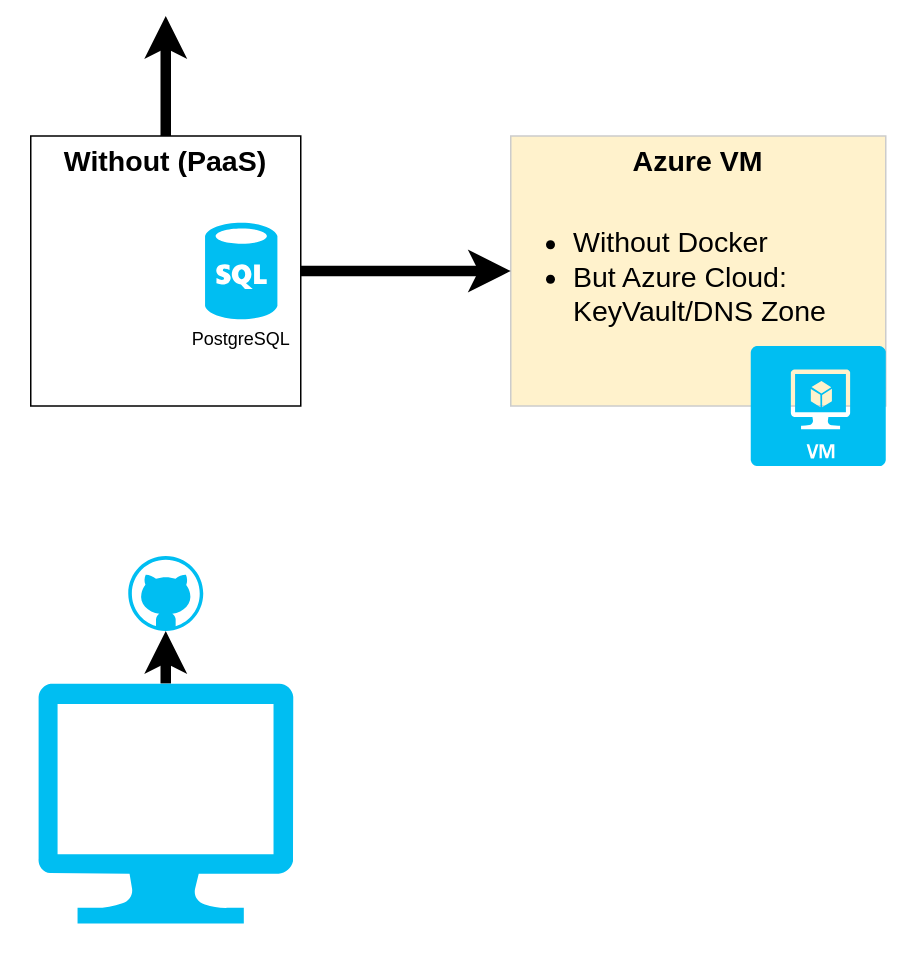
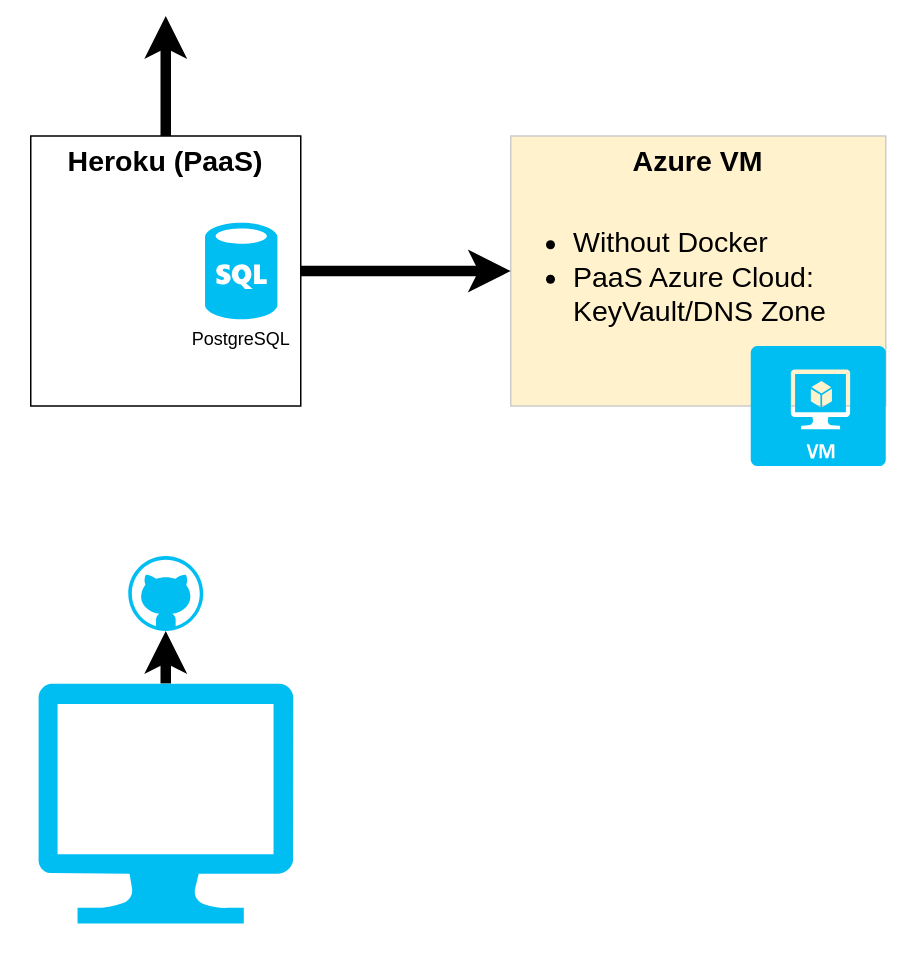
node "Without (PaaS)": label "Without (PaaS)" -> "Heroku (PaaS)"
node "Without Docker But Azure Cloud: KeyVault/DNS Zone": label "Without Docker But Azure Cloud: KeyVault/DNS Zone" -> "Without Docker PaaS Azure Cloud: KeyVault/DNS Zone"
